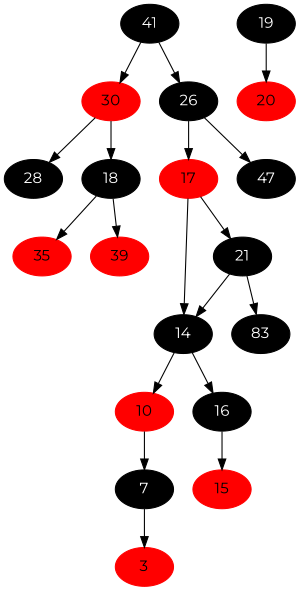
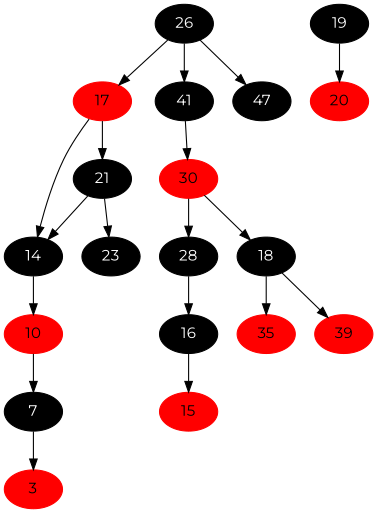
edge "41" -> "26": reversed
node "83": label "83" -> "23"
edge "14" -> "16": now "28" -> "16"
